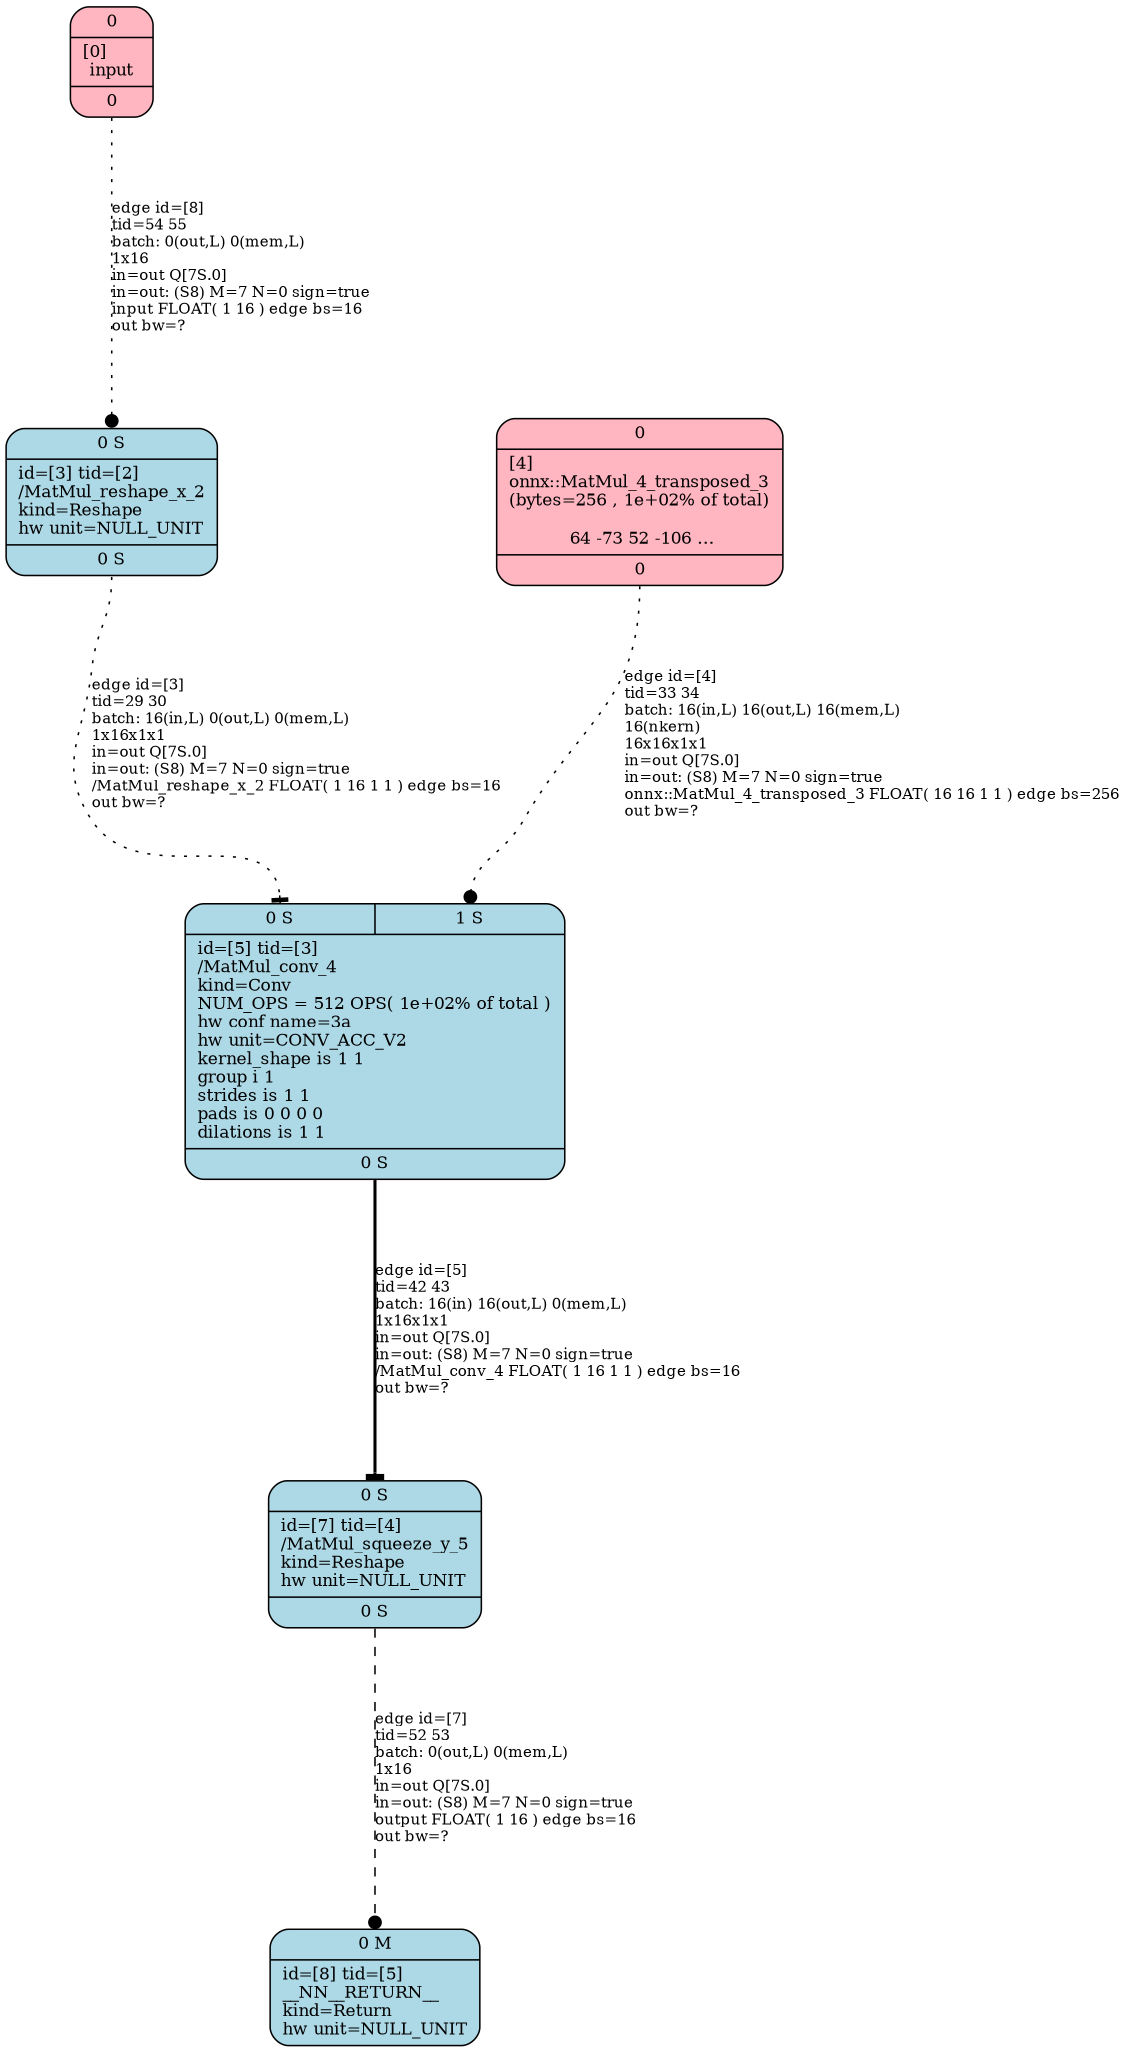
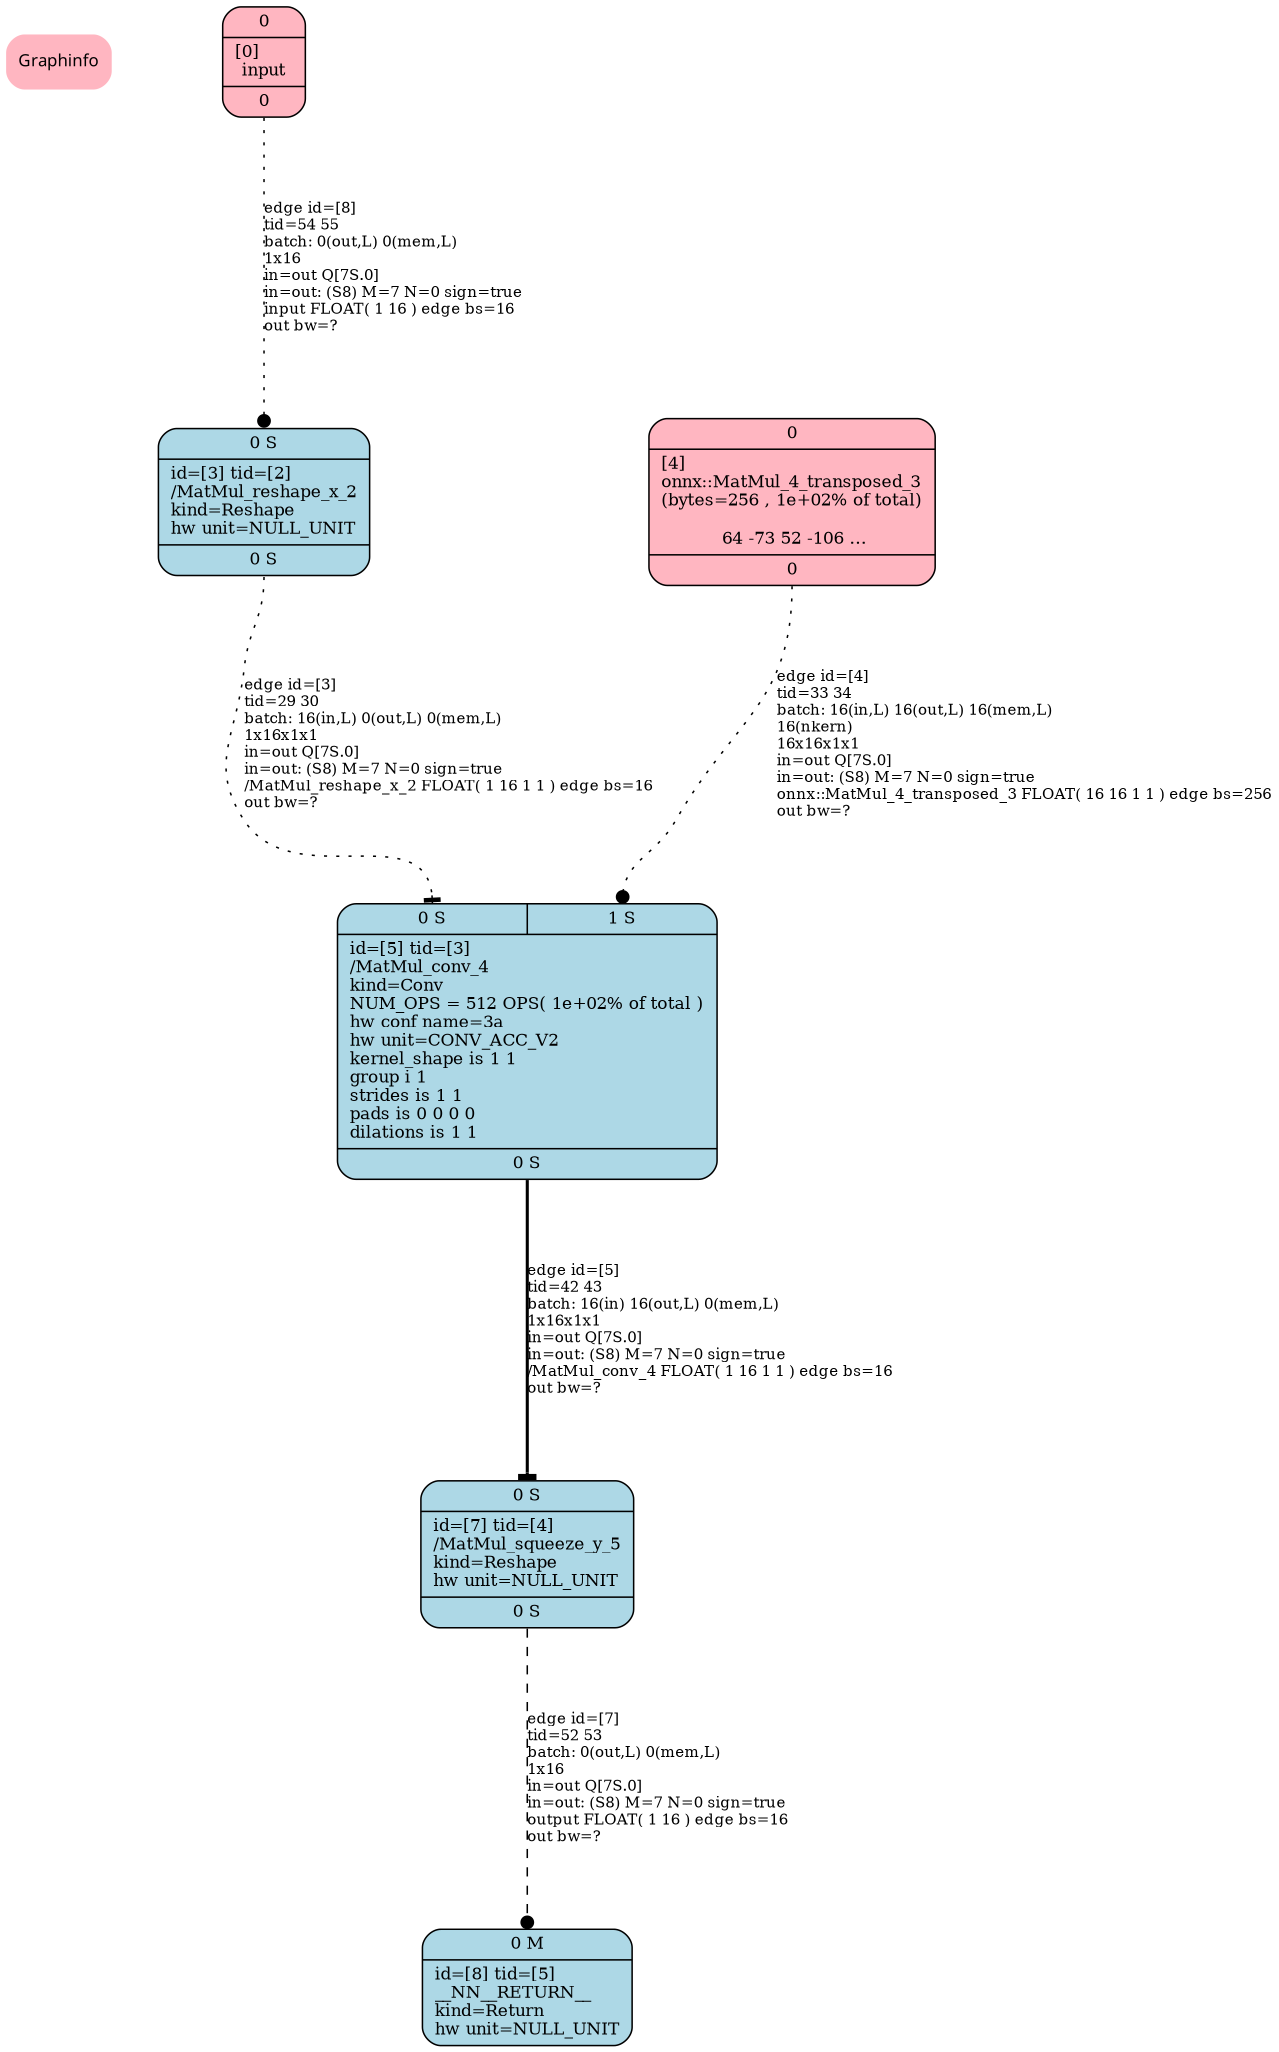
node "Graphinfo": added
